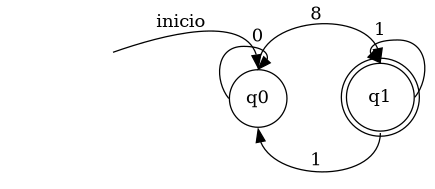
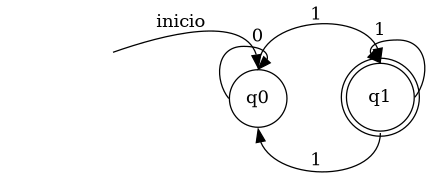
edge "q0" -> "q1": label "8" -> "1"
